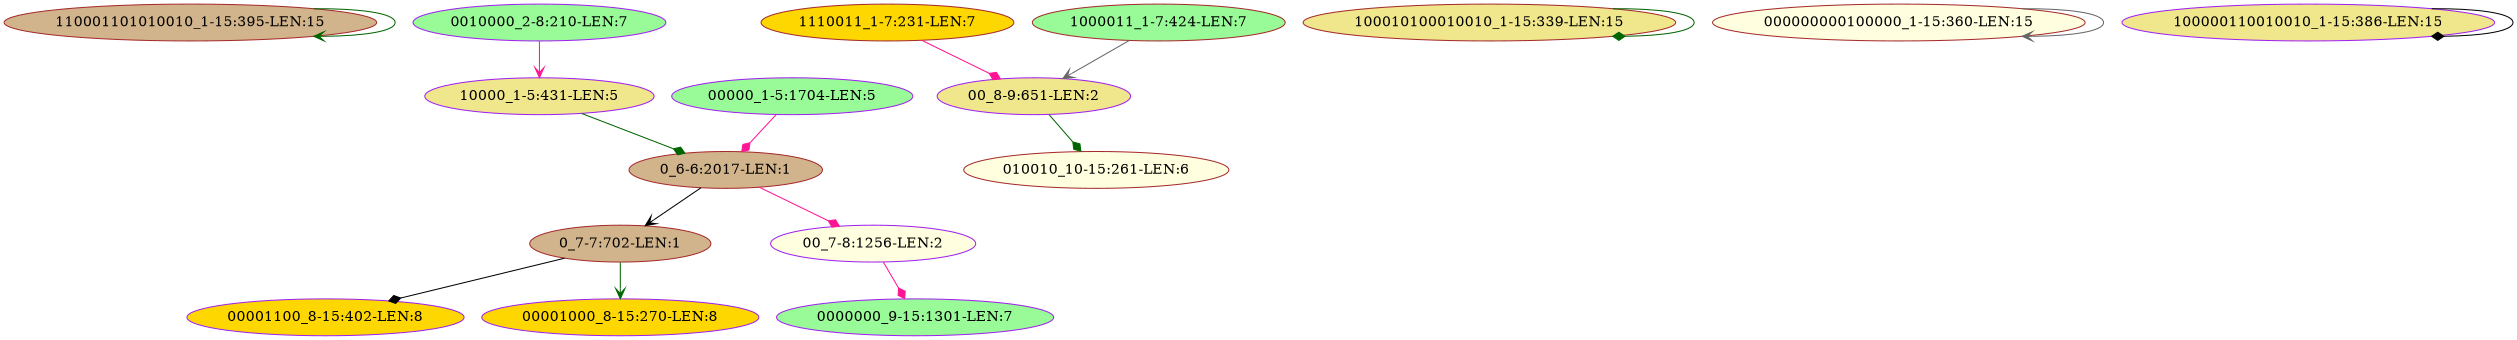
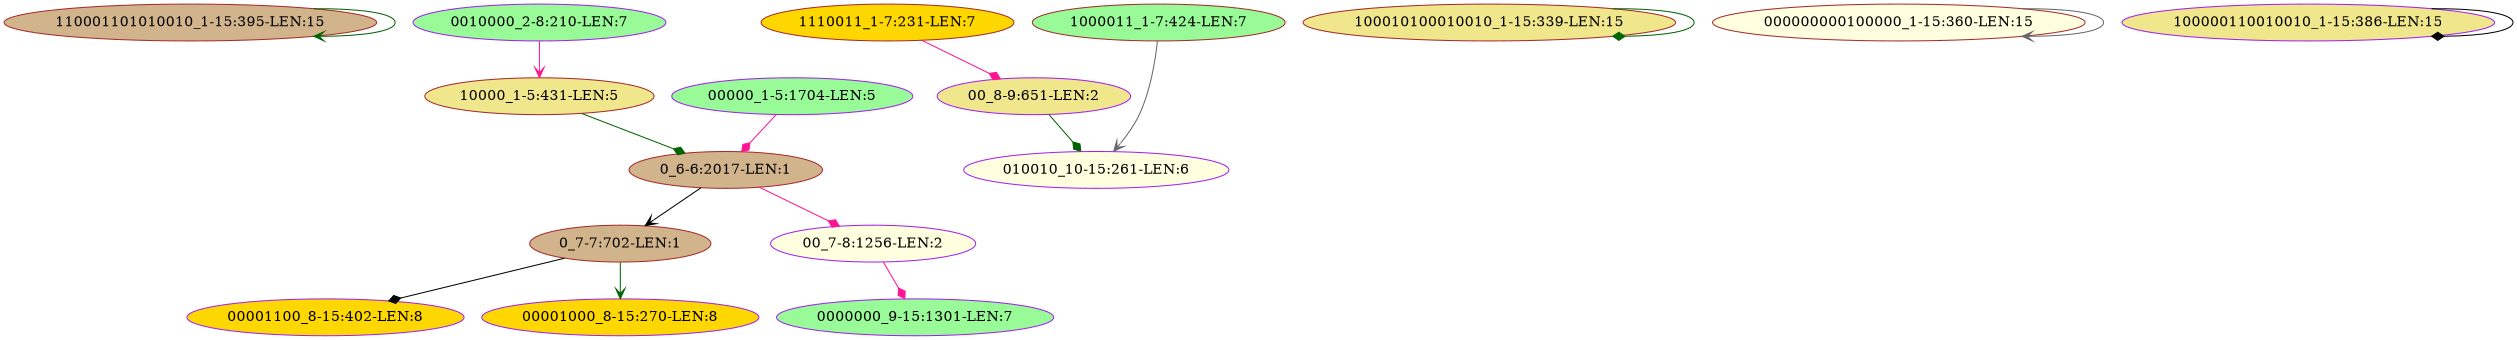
edge "1000011_1-7:424-LEN:7" -> "00_8-9:651-LEN:2": now "1000011_1-7:424-LEN:7" -> "010010_10-15:261-LEN:6"
node "10000_1-5:431-LEN:5": color purple -> brown
node "010010_10-15:261-LEN:6": color brown -> purple
